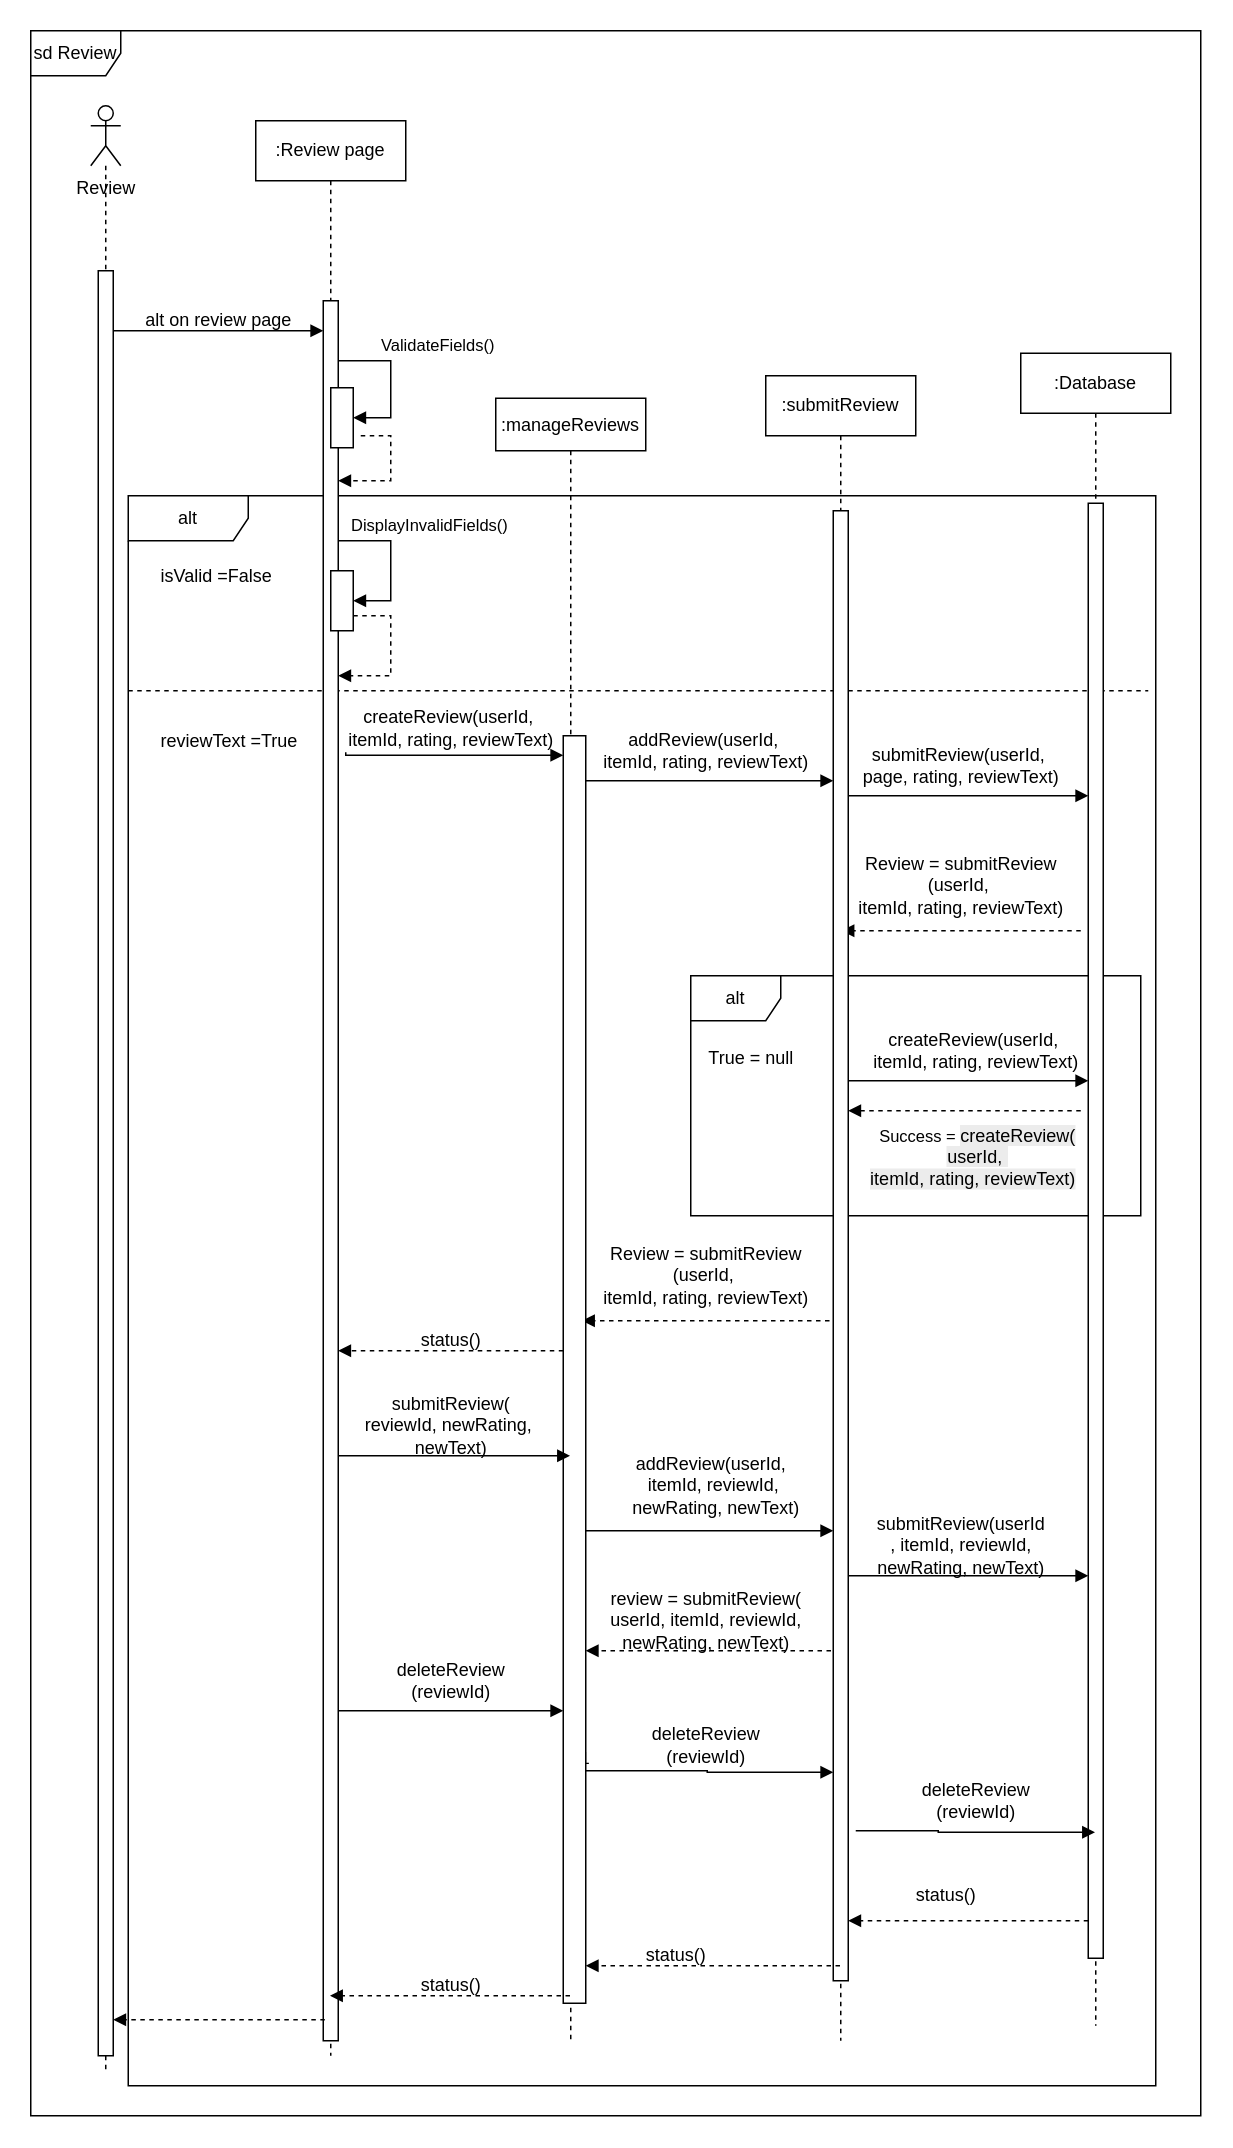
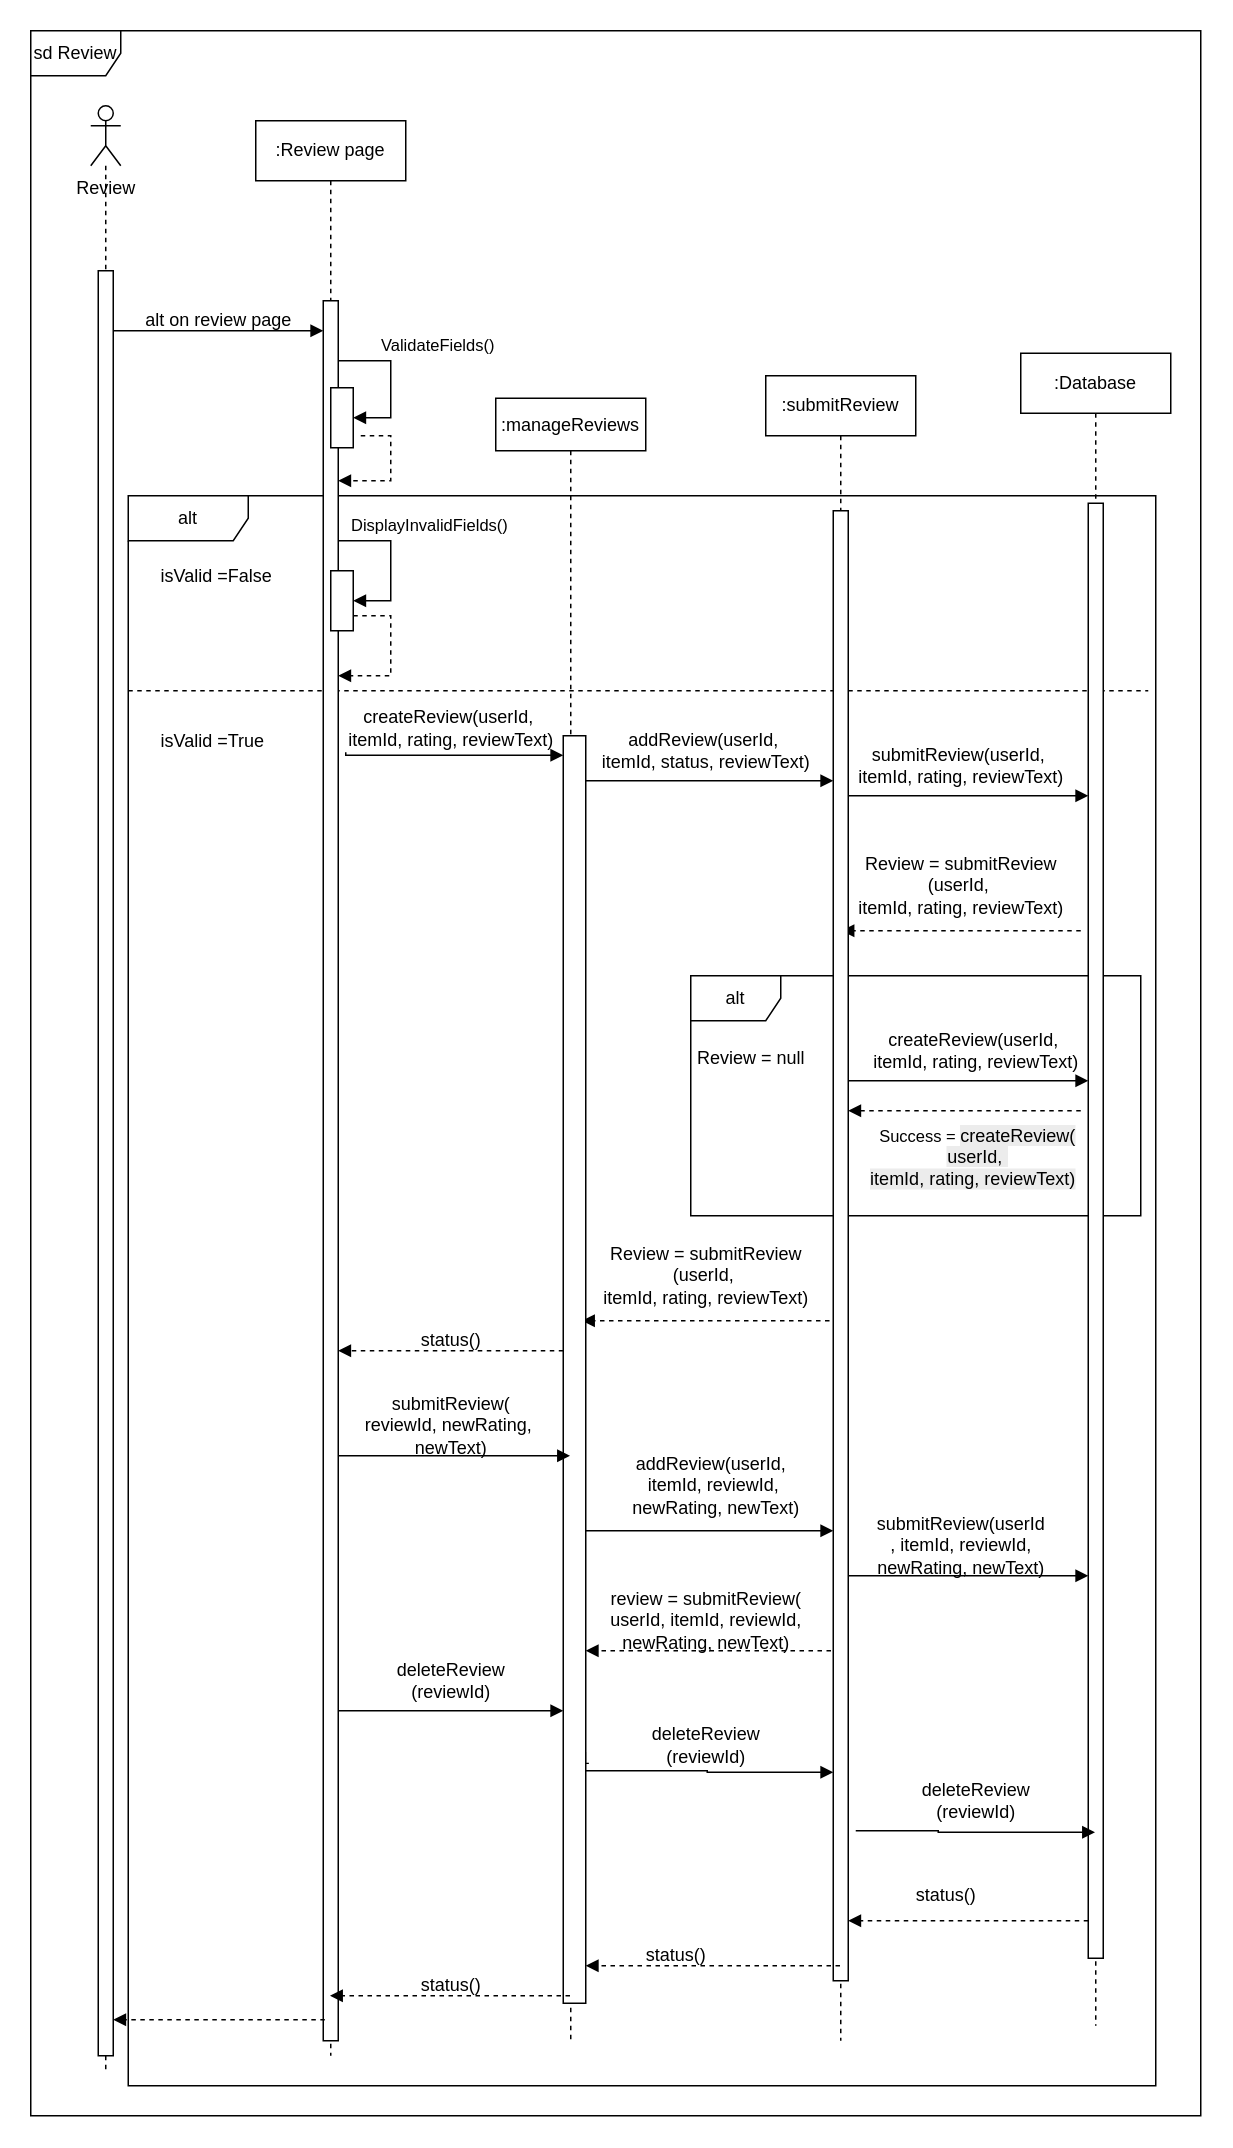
node "reviewText =True": label "reviewText =True" -> "isValid =True"
node "addReview(userId, itemId, rating, reviewText)": label "addReview(userId, itemId, rating, reviewText)" -> "addReview(userId, itemId, status, reviewText)"
node "submitReview(userId, page, rating, reviewText)": label "submitReview(userId, page, rating, reviewText)" -> "submitReview(userId, itemId, rating, reviewText)"
node "True = null": label "True = null" -> "Review = null"
